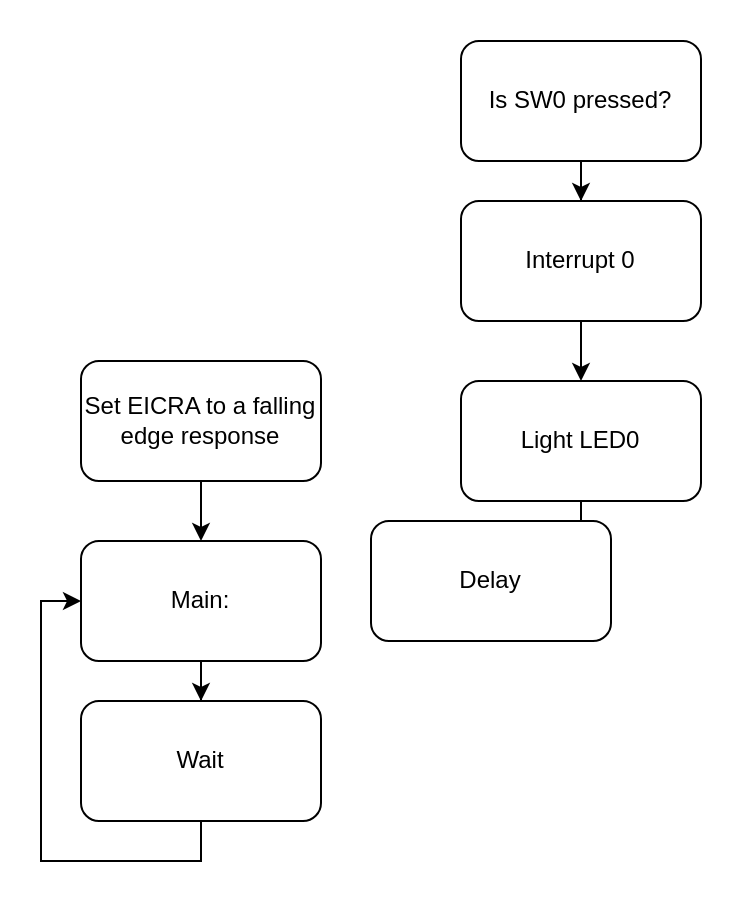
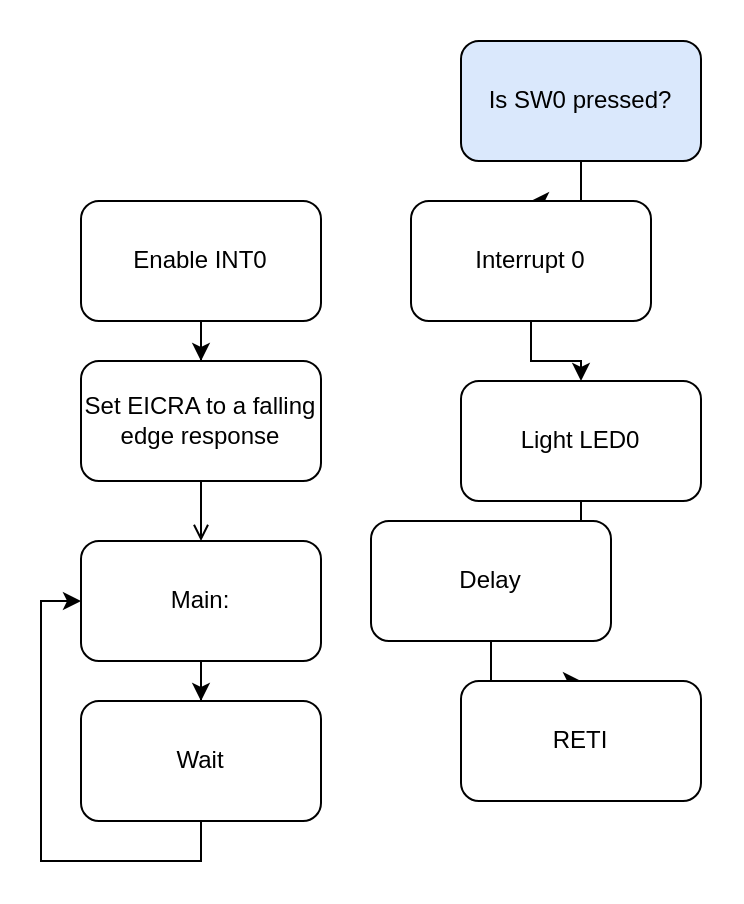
node "Is SW0 pressed?": fillcolor #ffffff -> #dae8fc
node "Enable INT0": added
node "Interrupt 0": moved (581, 261) -> (531, 261)
edge "Enable INT0" -> "Set EICRA to a falling edge response": added
edge "Set EICRA to a falling edge response" -> "Main:": arrowhead classic -> open
edge "Delay" -> "RETI": added
node "RETI": added
